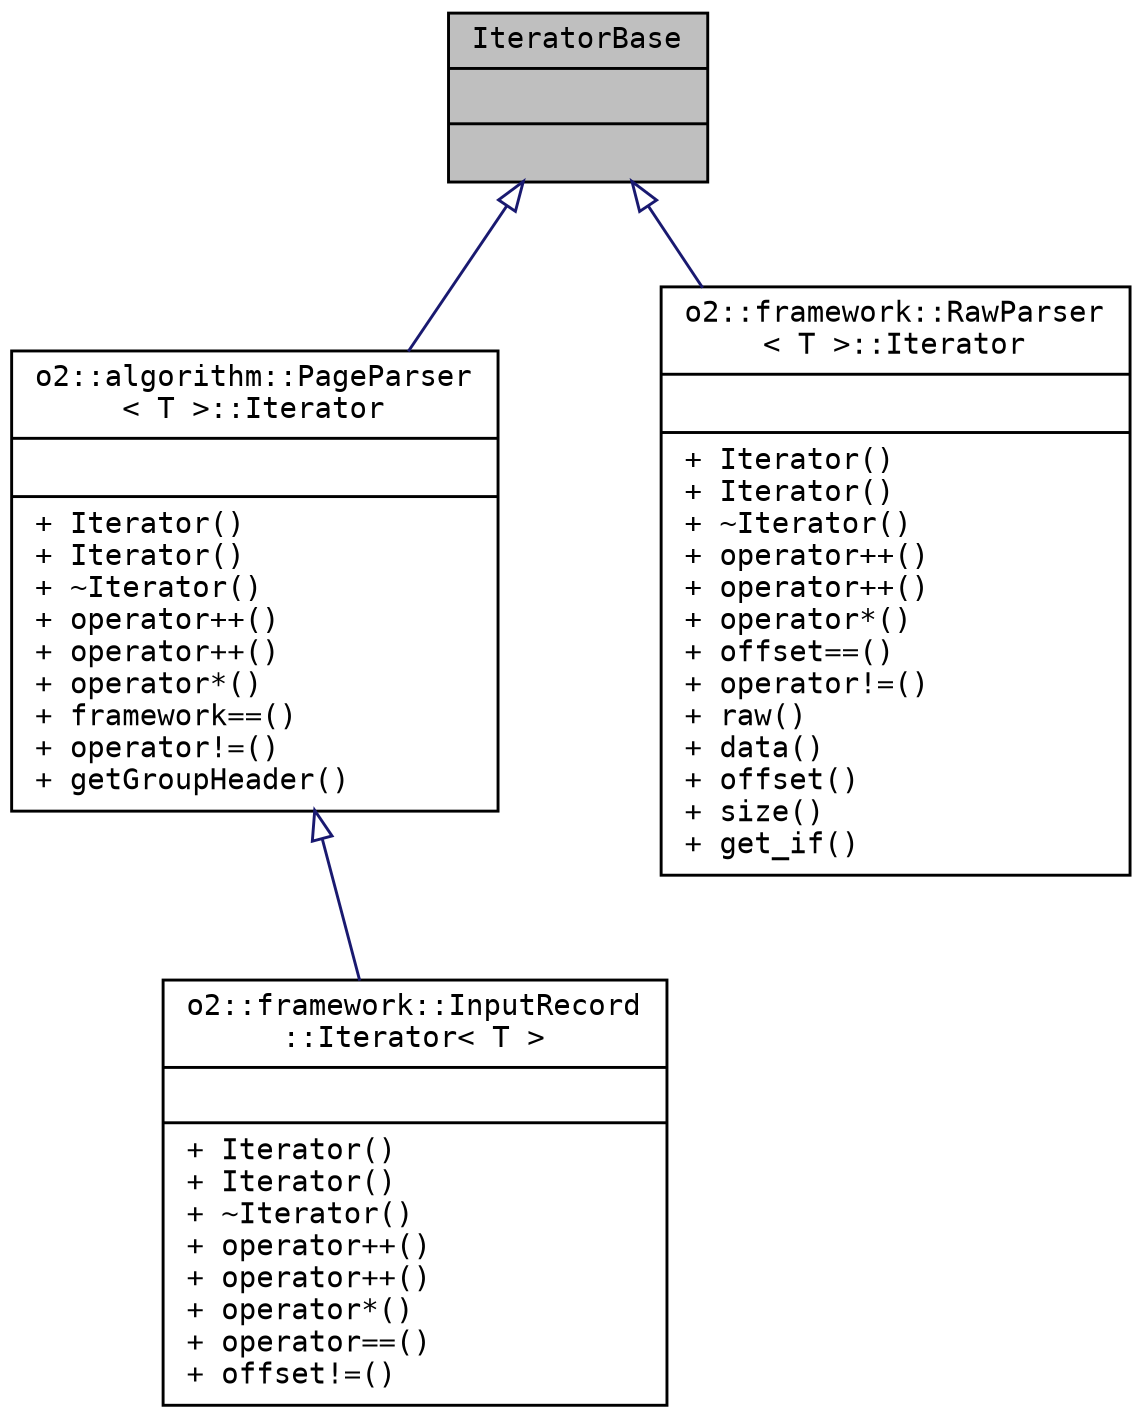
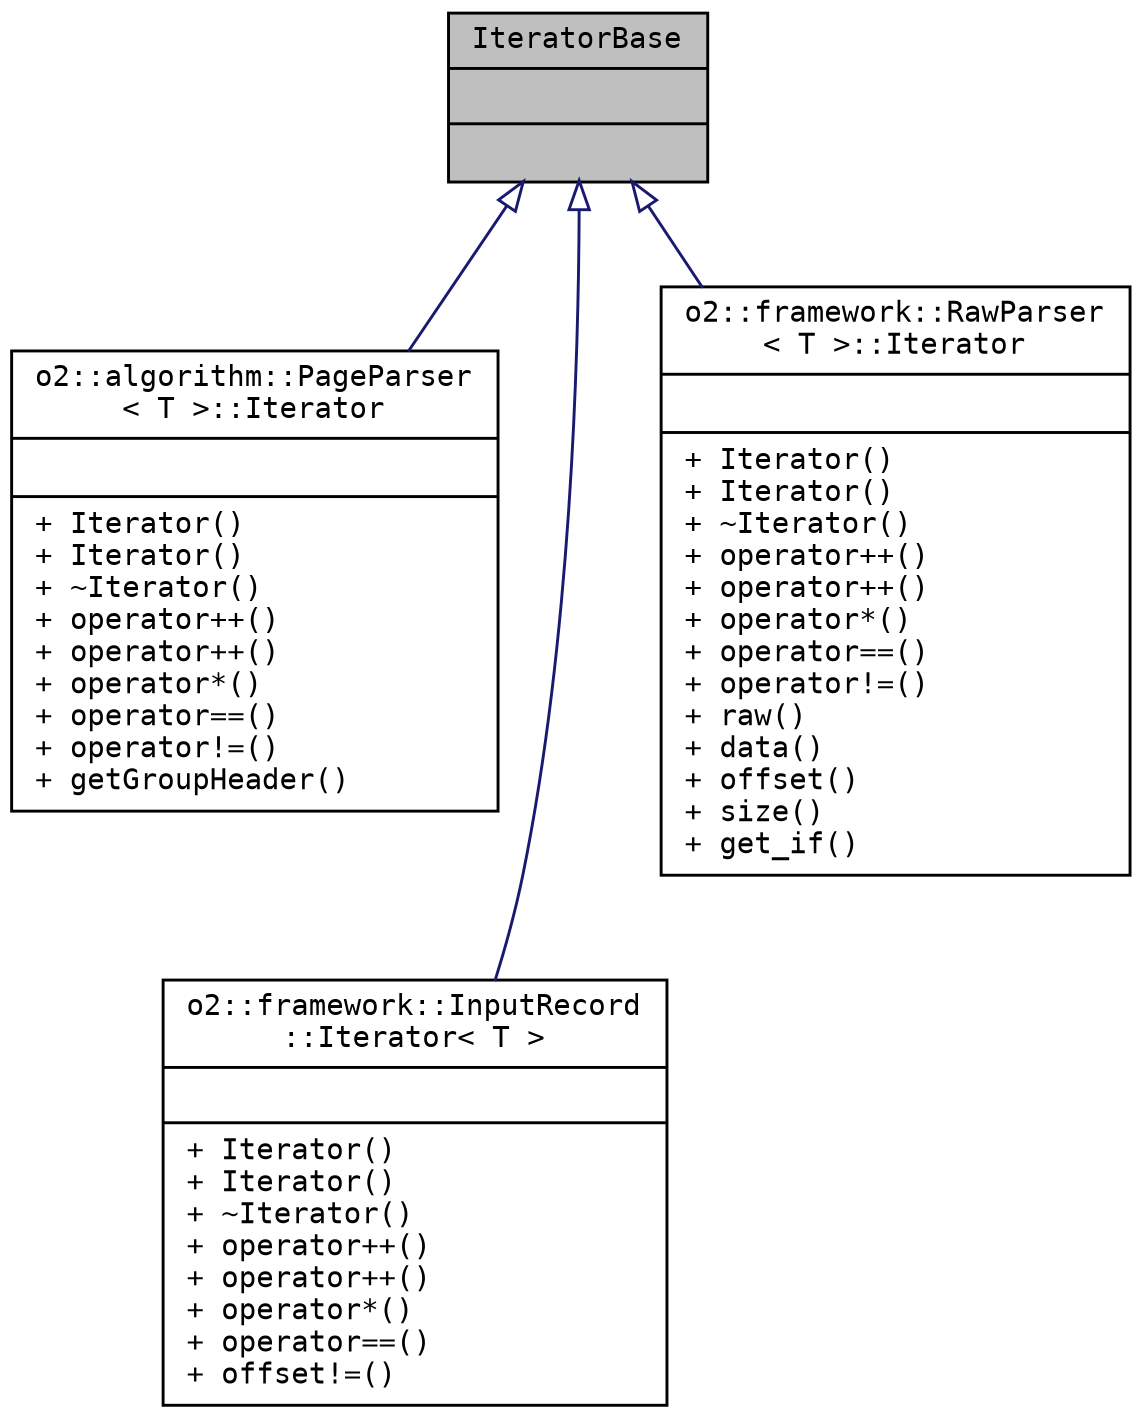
node "o2::framework::RawParser": text "+ offset==()" -> "+ operator==()"
node "o2::algorithm::PageParser": text "+ framework==()" -> "+ operator==()"
edge "o2::framework::InputRecord" -> "o2::algorithm::PageParser": now "o2::framework::InputRecord" -> "IteratorBase"
